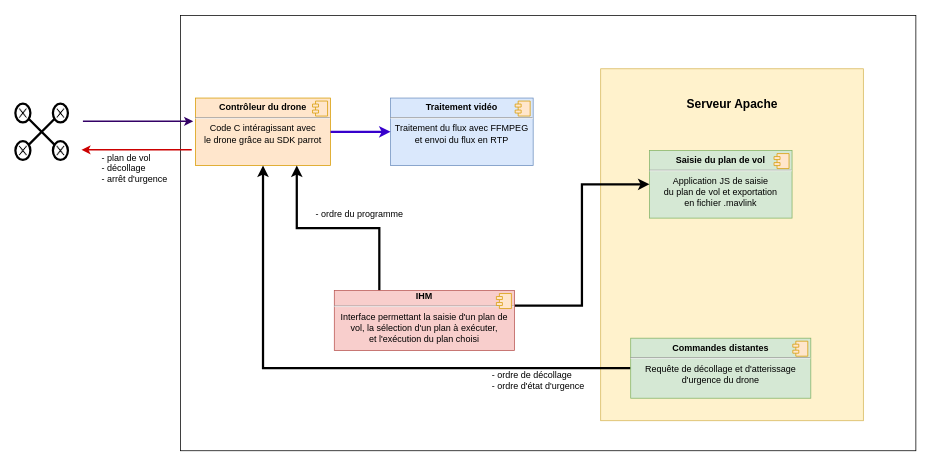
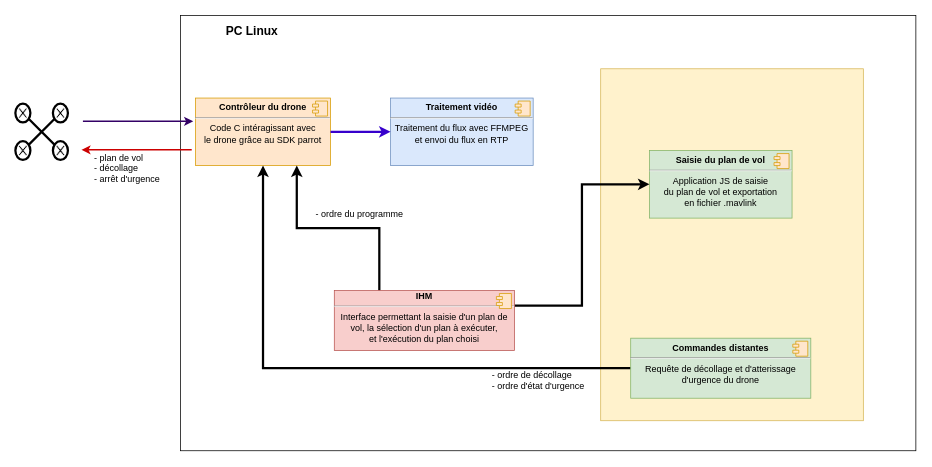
node "PC Linux": added
node "Serveur Apache": removed
node "- plan de vol - décollage - arrêt d'urgence": moved (139, 173) -> (132, 173)
